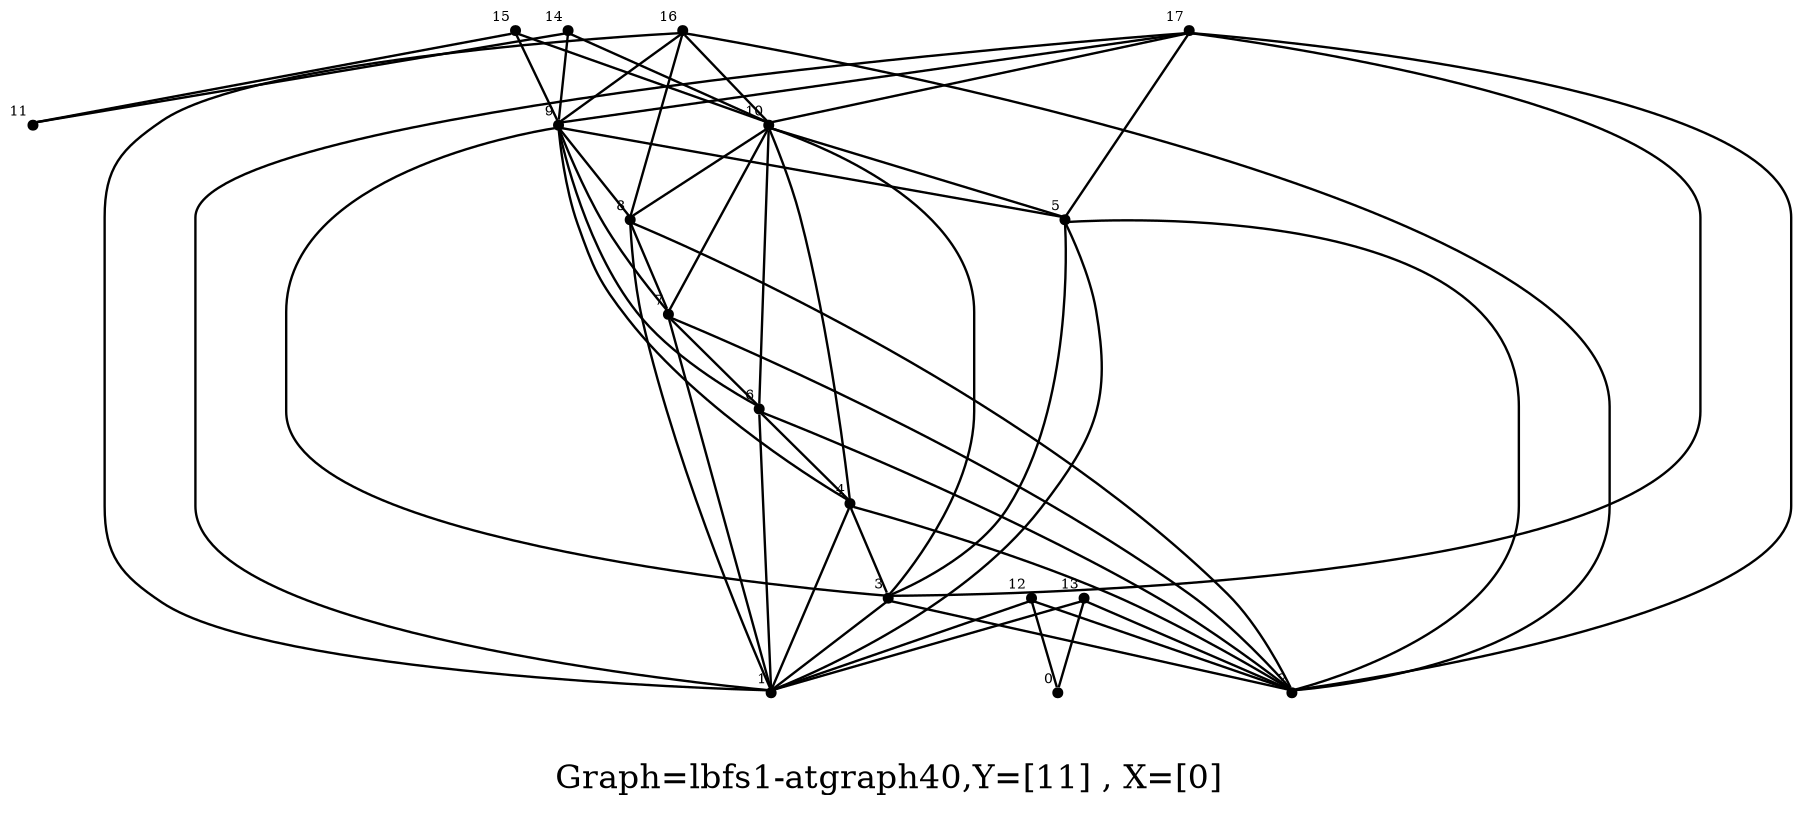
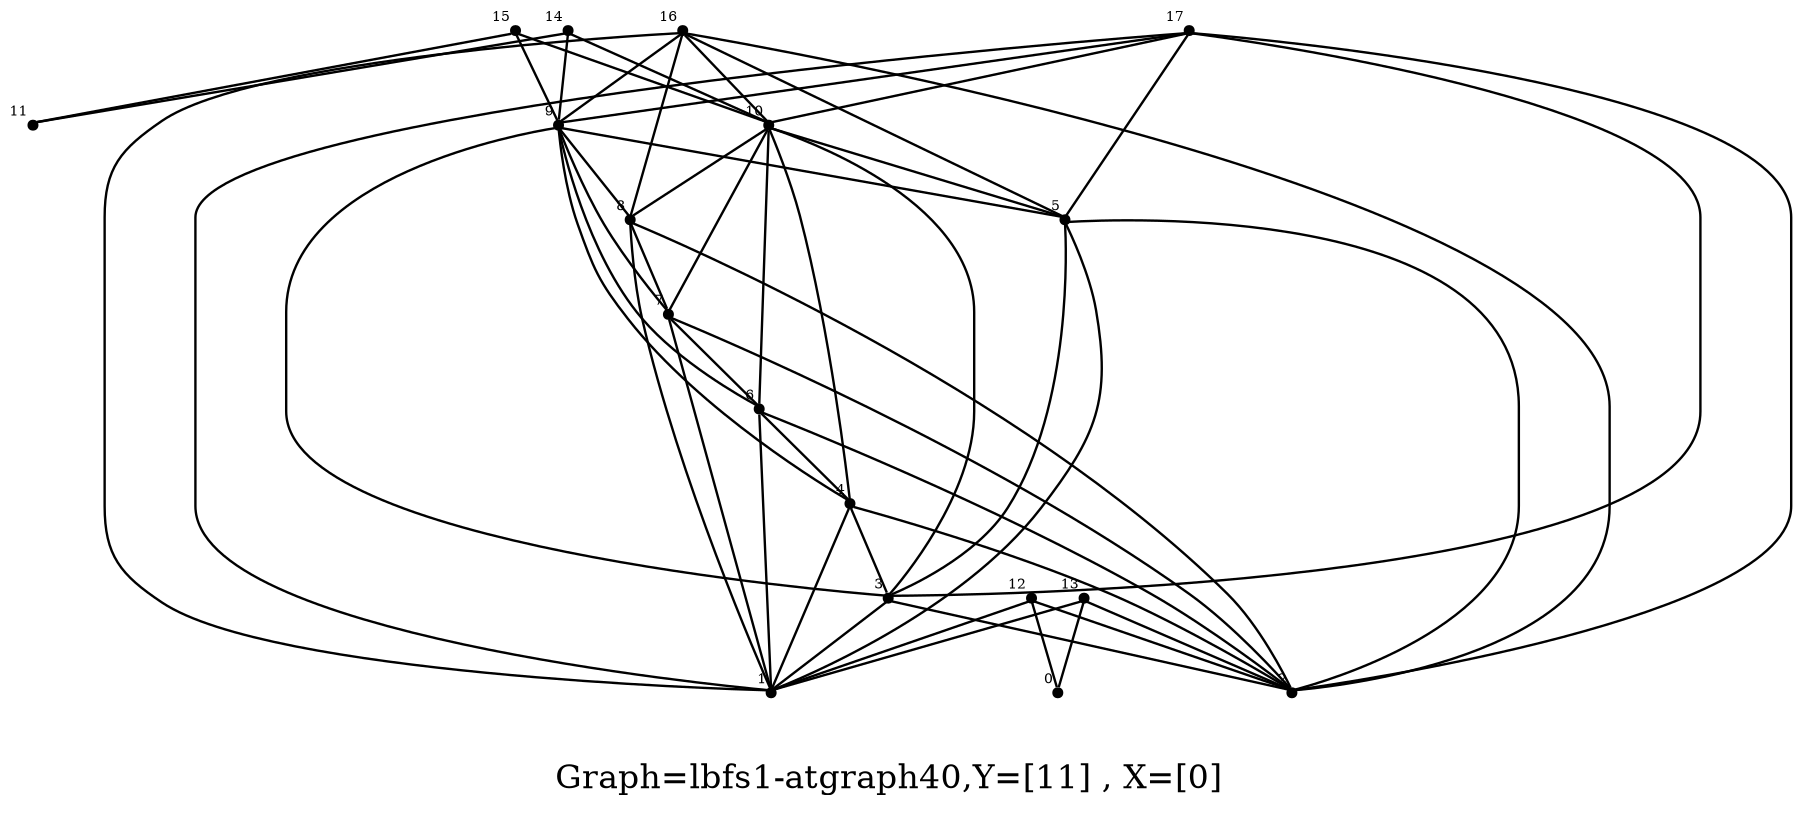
edge "16" -- "5": added
